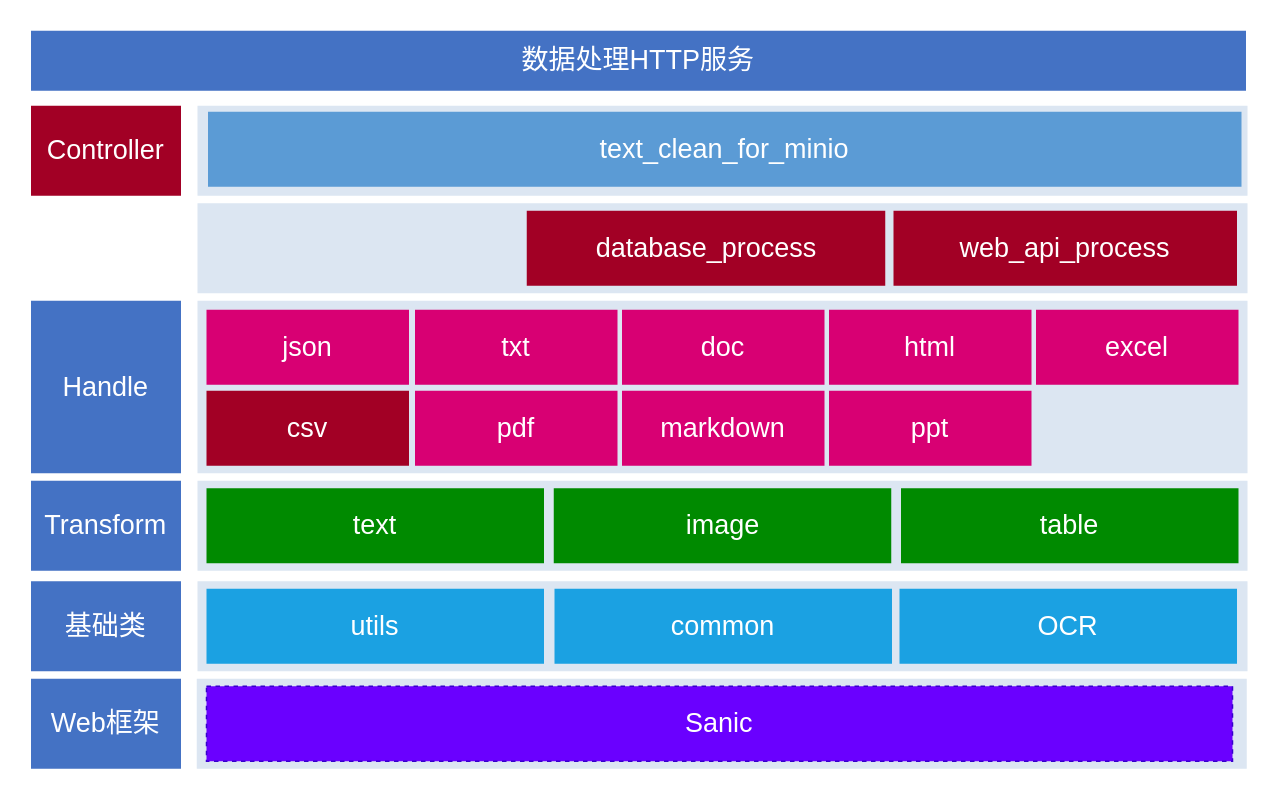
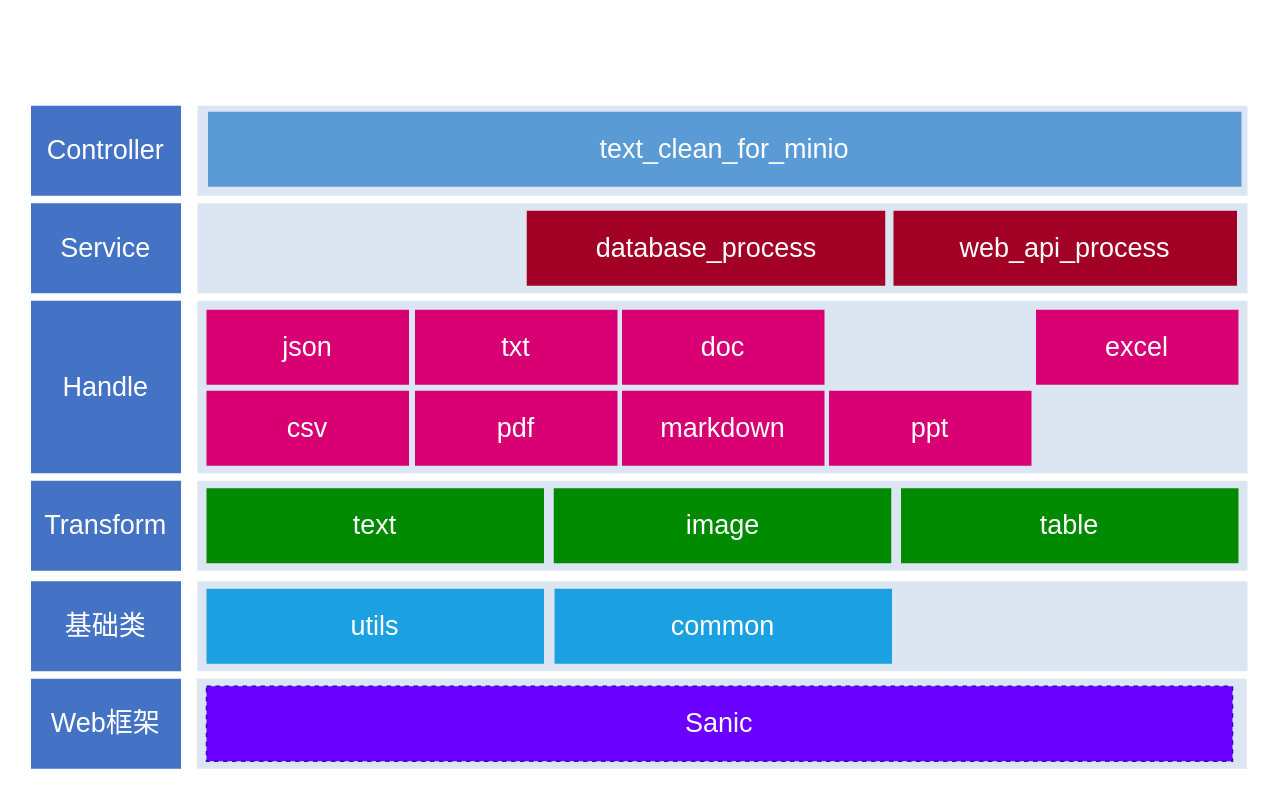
node "数据处理HTTP服务": removed
node "Controller": fillcolor #a20025 -> #4472c4
node "Service": added
node "html": removed
node "csv": fillcolor #a20025 -> #d80073
node "OCR": removed
